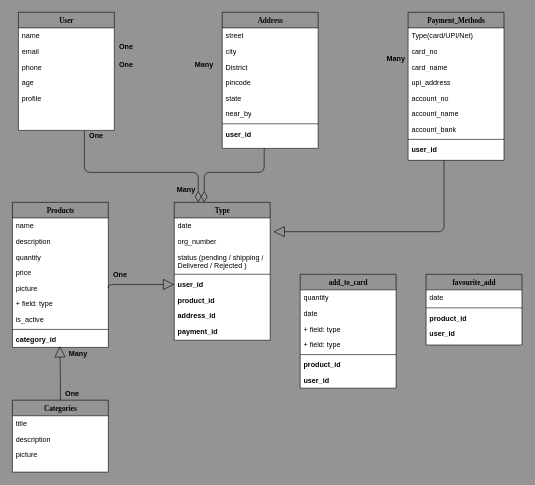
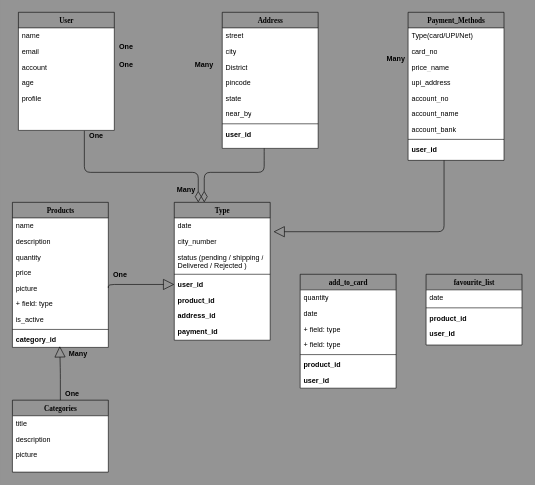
node "phone": label "phone" -> "account"
node "card_name": label "card_name" -> "price_name"
node "org_number": label "org_number" -> "city_number"
node "favourite_add": label "favourite_add" -> "favourite_list"
